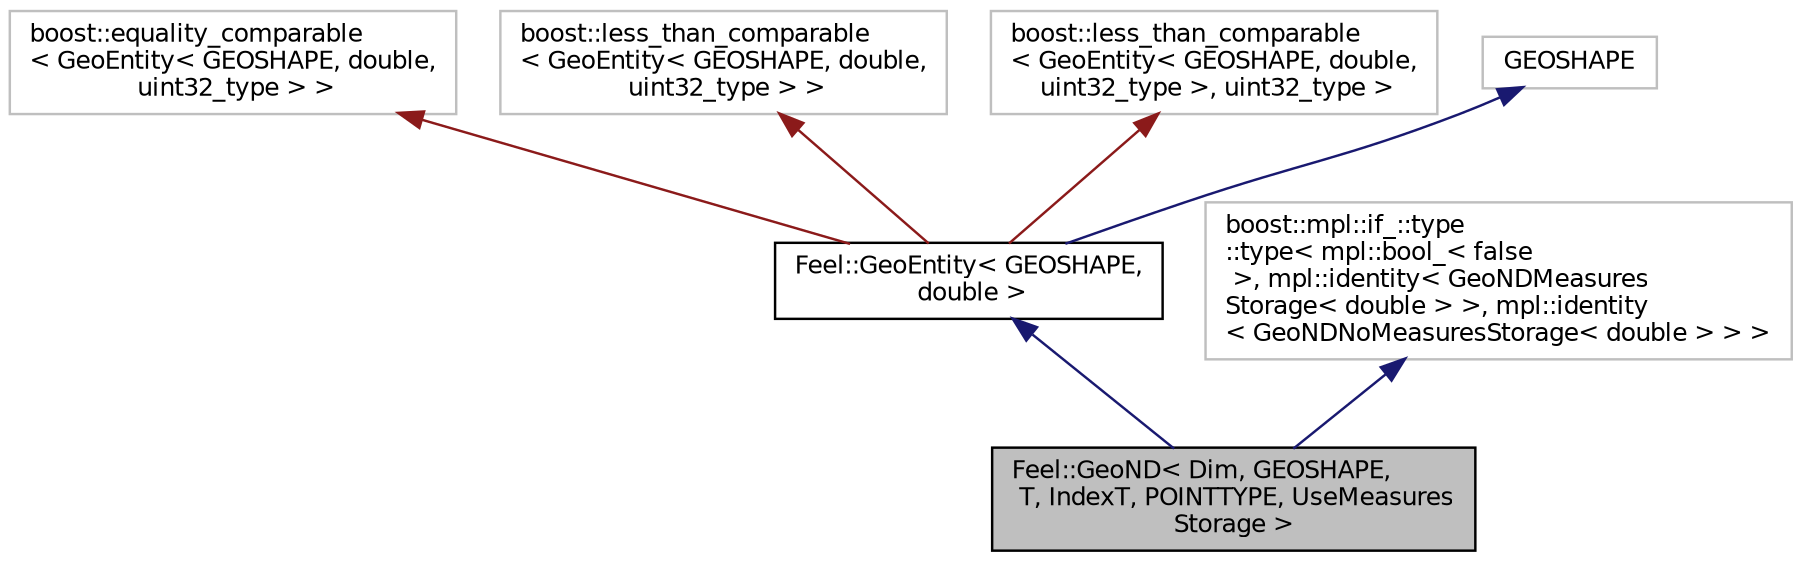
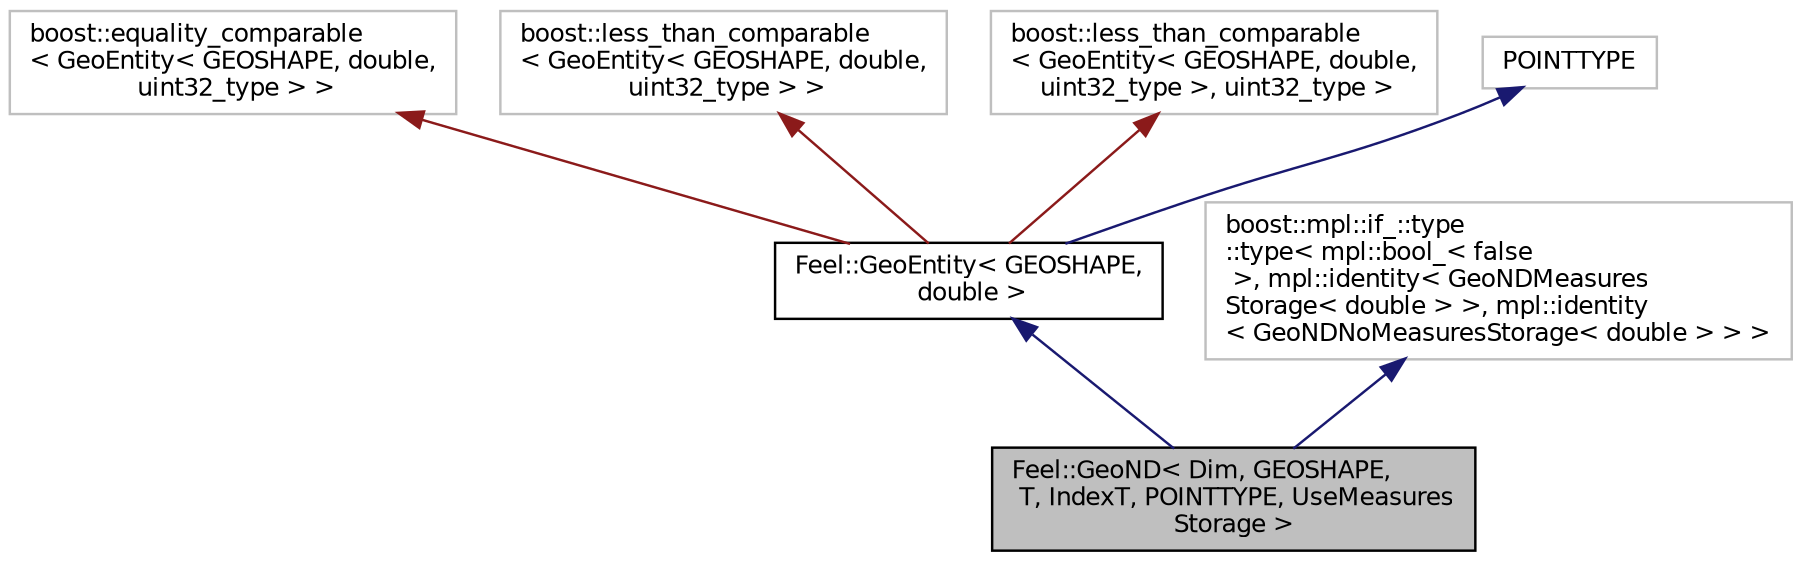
node "GEOSHAPE": label "GEOSHAPE" -> "POINTTYPE"
